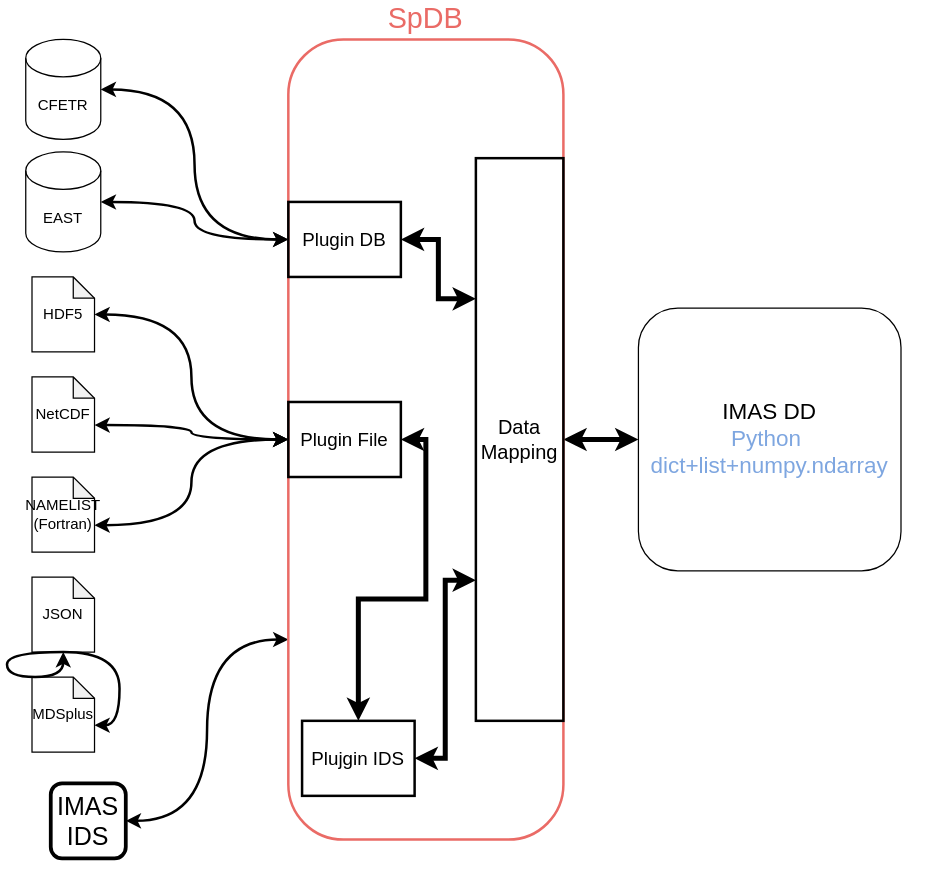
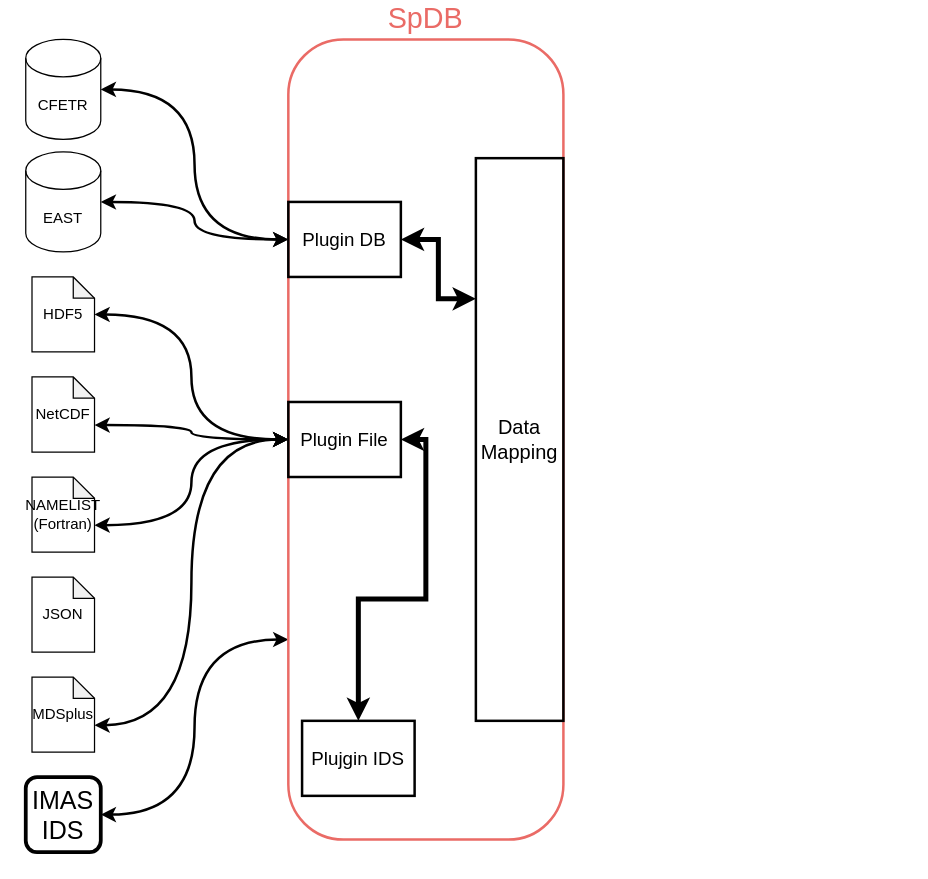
edge "SpDB" -- "IMAS DD Python dict+list+numpy.ndarray": removed
node "IMAS DD Python dict+list+numpy.ndarray": removed
edge "SpDB" -- "NAMELIST (Fortran)": now "Plugin File" -- "NAMELIST (Fortran)"
edge "Data Mapping" -- "Plujgin IDS": removed
edge "JSON" -- "MDSplus": now "SpDB" -- "MDSplus"
node "IMAS IDS": moved (88, 821) -> (63, 814)
